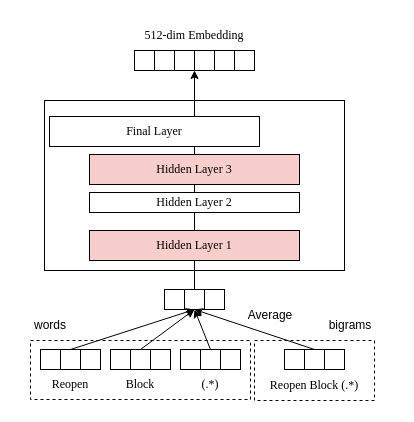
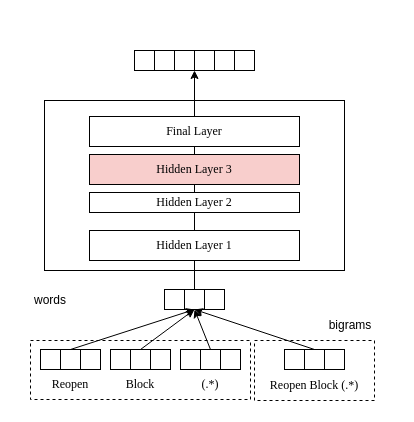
node "512-dim Embedding": removed
node "Final Layer": moved (155, 132) -> (195, 132)
node "Hidden Layer 1": fillcolor #f8cecc -> #ffffff
node "Average": removed
node "words": moved (51, 326) -> (51, 301)
